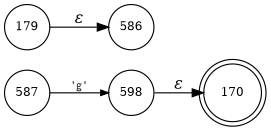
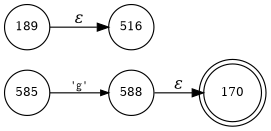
node "179": label "179" -> "189"
node "586": label "586" -> "516"
node "587": label "587" -> "585"
node "598": label "598" -> "588"
